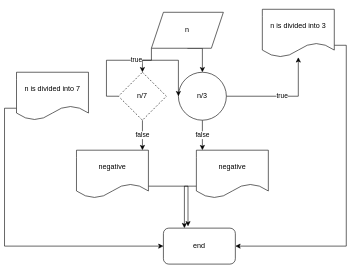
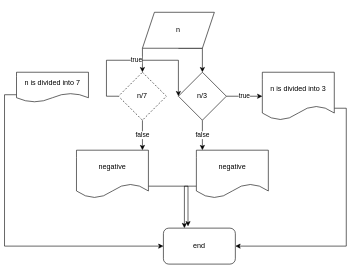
node "n": moved (188, 30) -> (179, 30)
node "n is divided into 3": moved (299, 33) -> (299, 96)
node "n is divided into 7": size 72x48 -> 72x30
node "n/3": shape ellipse -> diamond
